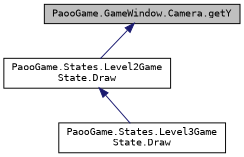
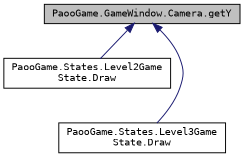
edge "PaooGame.States.Level3Game State.Draw" -> "PaooGame.States.Level2Game State.Draw": now "PaooGame.States.Level3Game State.Draw" -> "PaooGame.GameWindow.Camera.getY"
